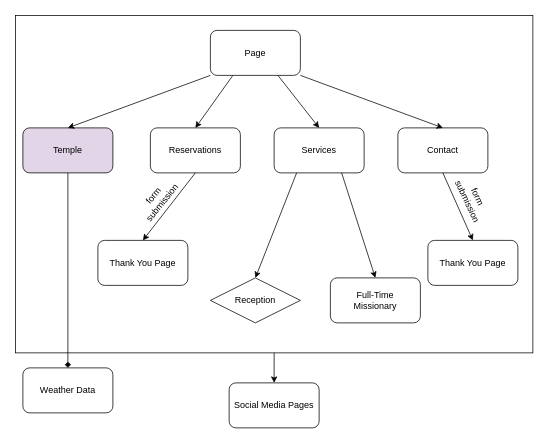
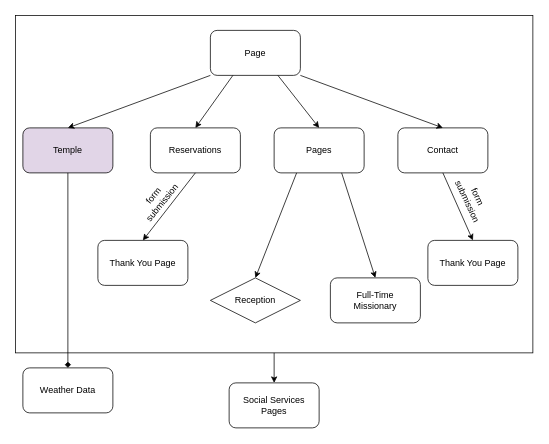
node "Services": label "Services" -> "Pages"
node "Social Media Pages": label "Social Media Pages" -> "Social Services Pages"
